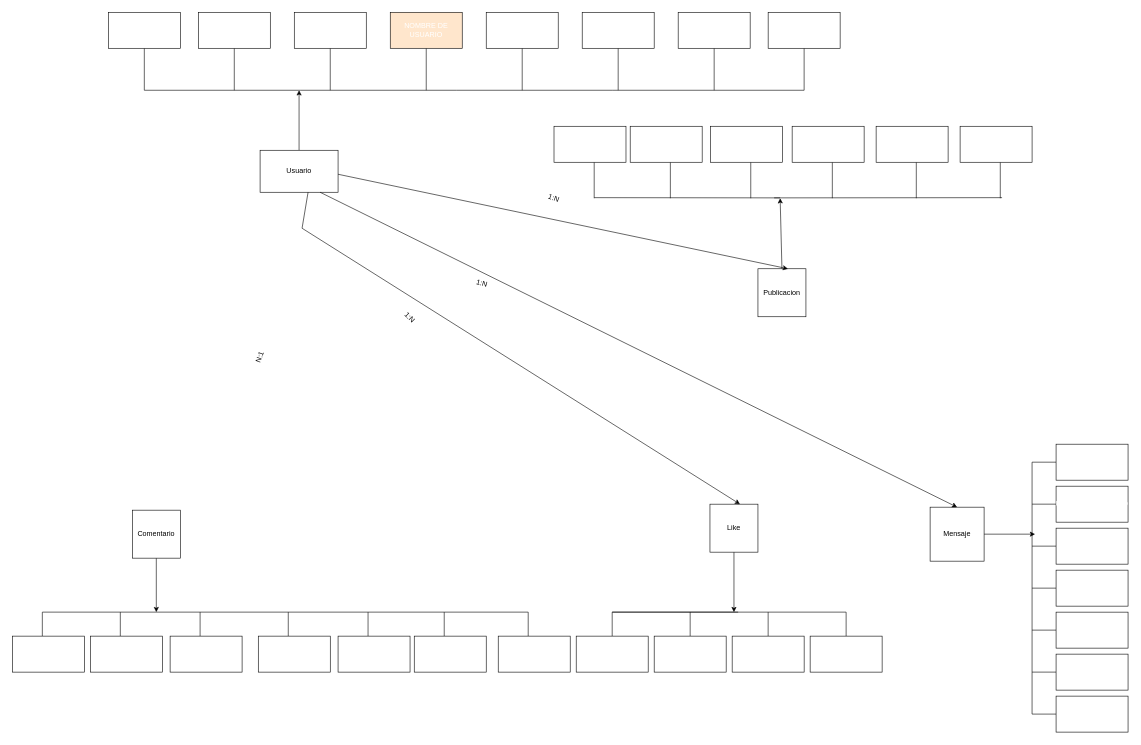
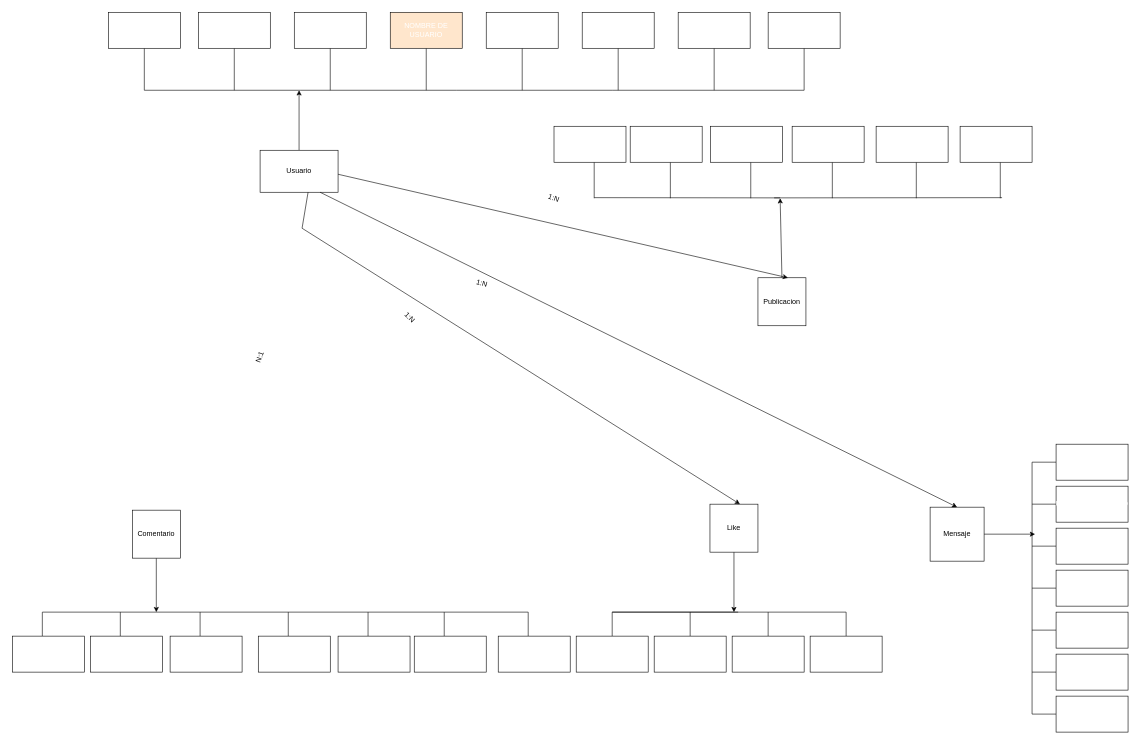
node "Publicacion": moved (782, 293) -> (782, 302)
